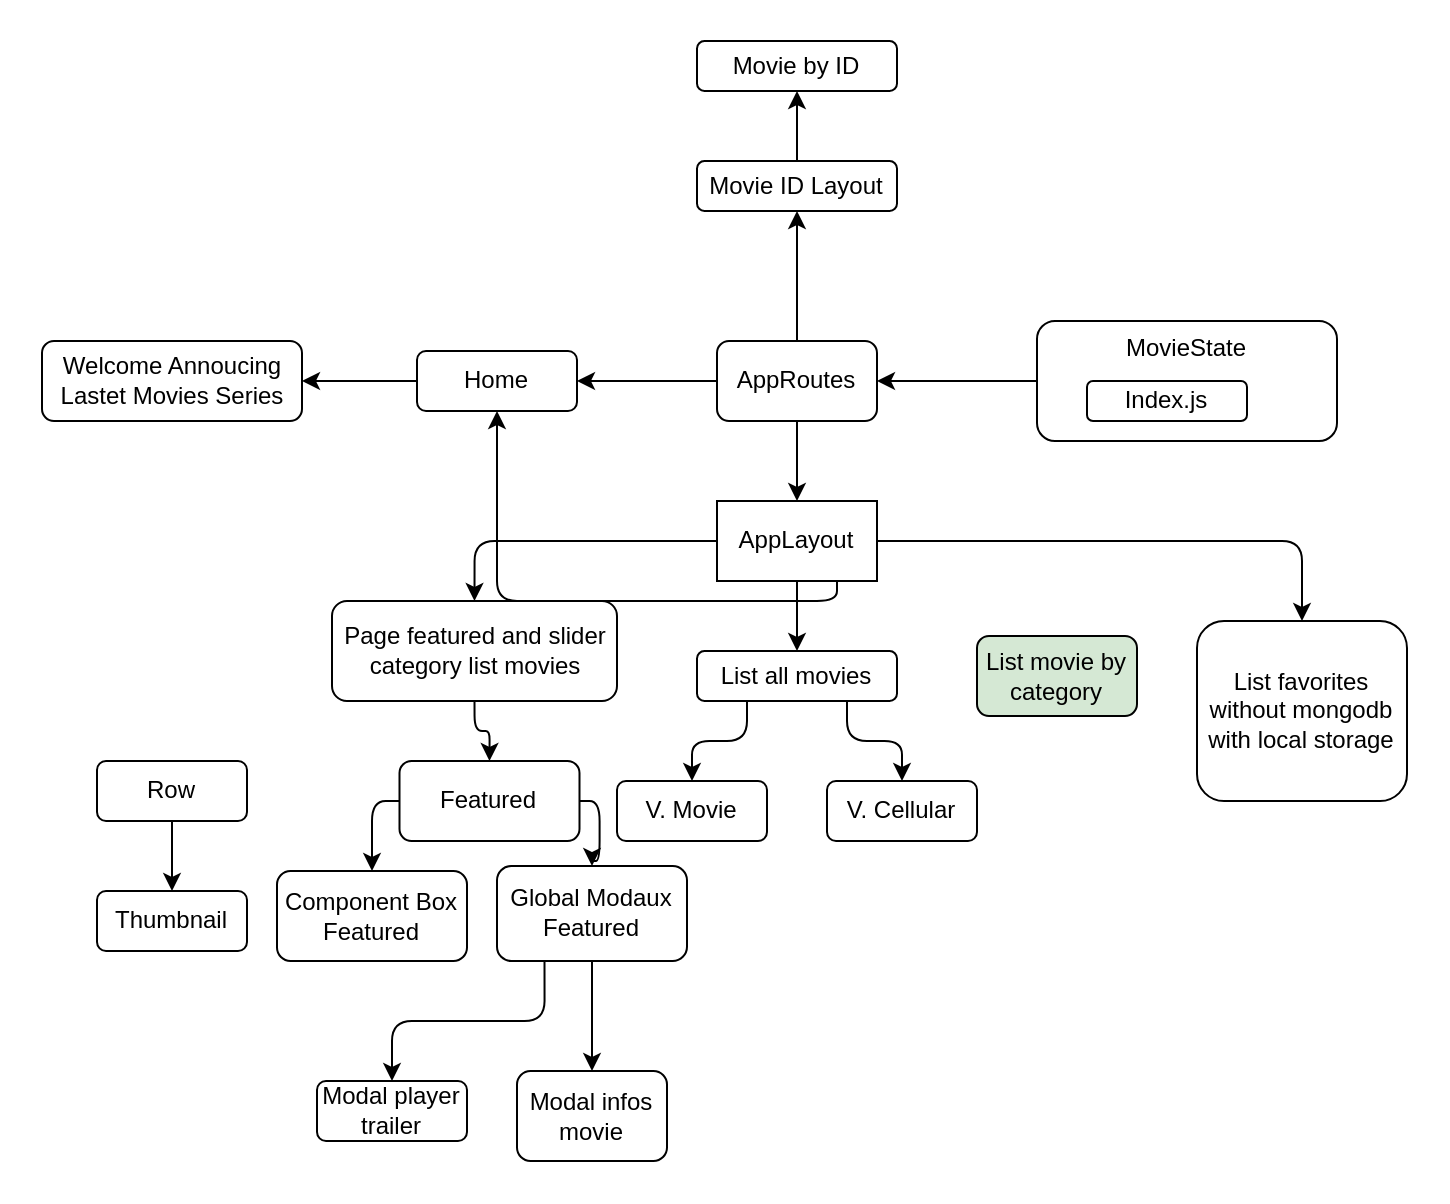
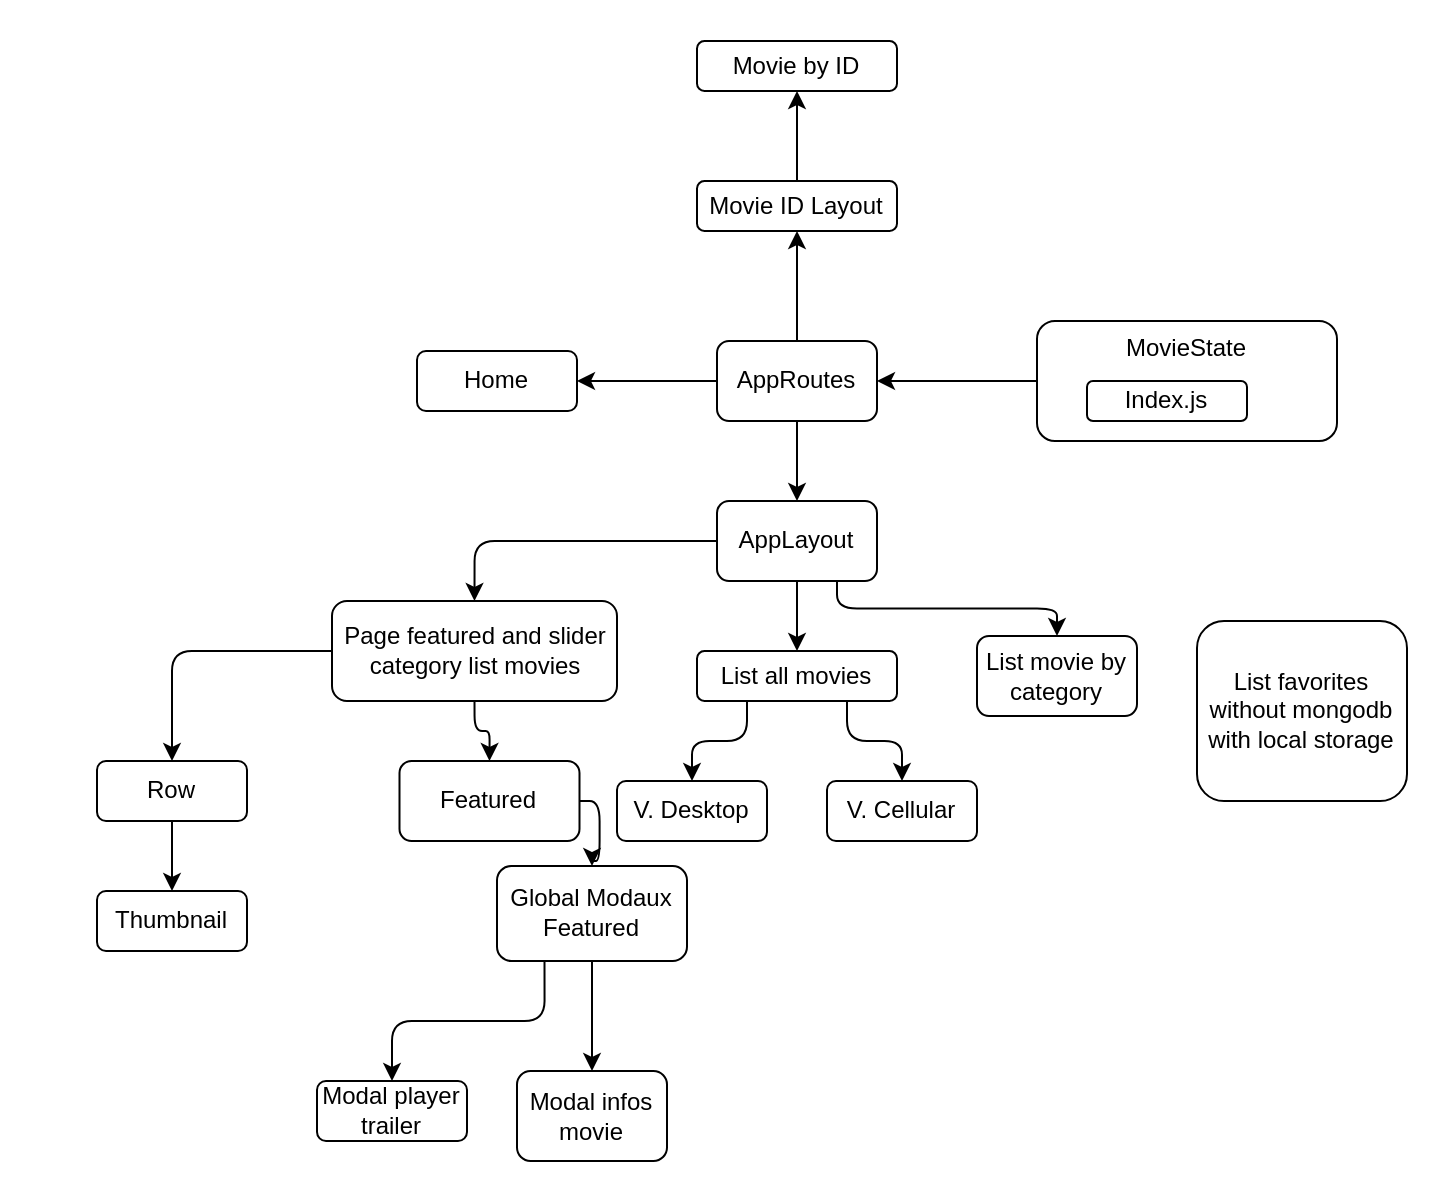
node "Movie ID Layout": moved (797, 186) -> (797, 206)
node "Welcome Annoucing Lastet Movies Series": removed
edge "Home" -> "Welcome Annoucing Lastet Movies Series": removed
node "AppLayout": shape rectangle -> rounded rectangle
edge "AppLayout" -> "List favorites without mongodb with local storage": removed
edge "AppLayout" -> "Home": now "AppLayout" -> "List movie by category"
edge "Page featured and slider category list movies" -> "Row": added
node "List movie by category": fillcolor #d5e8d4 -> #ffffff
node "V. Movie": label "V. Movie" -> "V. Desktop"
edge "Featured" -> "Component Box Featured": removed
node "Component Box Featured": removed
